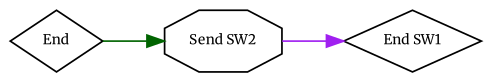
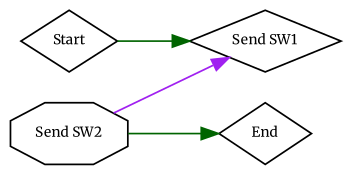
node "Start": added
edge "End" -> "Send SW2": reversed
node "End SW1": label "End SW1" -> "Send SW1"
